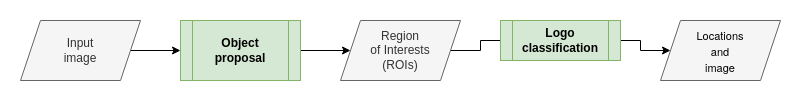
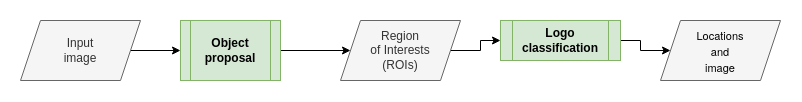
edge "Logo classification" -- "Region of Interests (ROIs)": arrowhead none -> classic
node "Object proposal": size 120x60 -> 100x60
